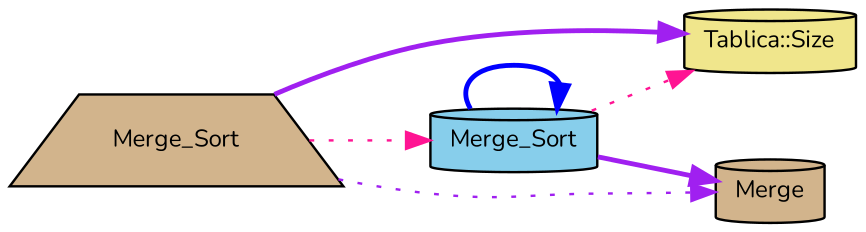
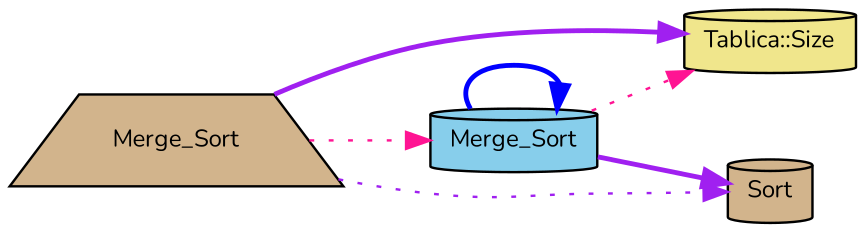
node "Merge": label "Merge" -> "Sort"
